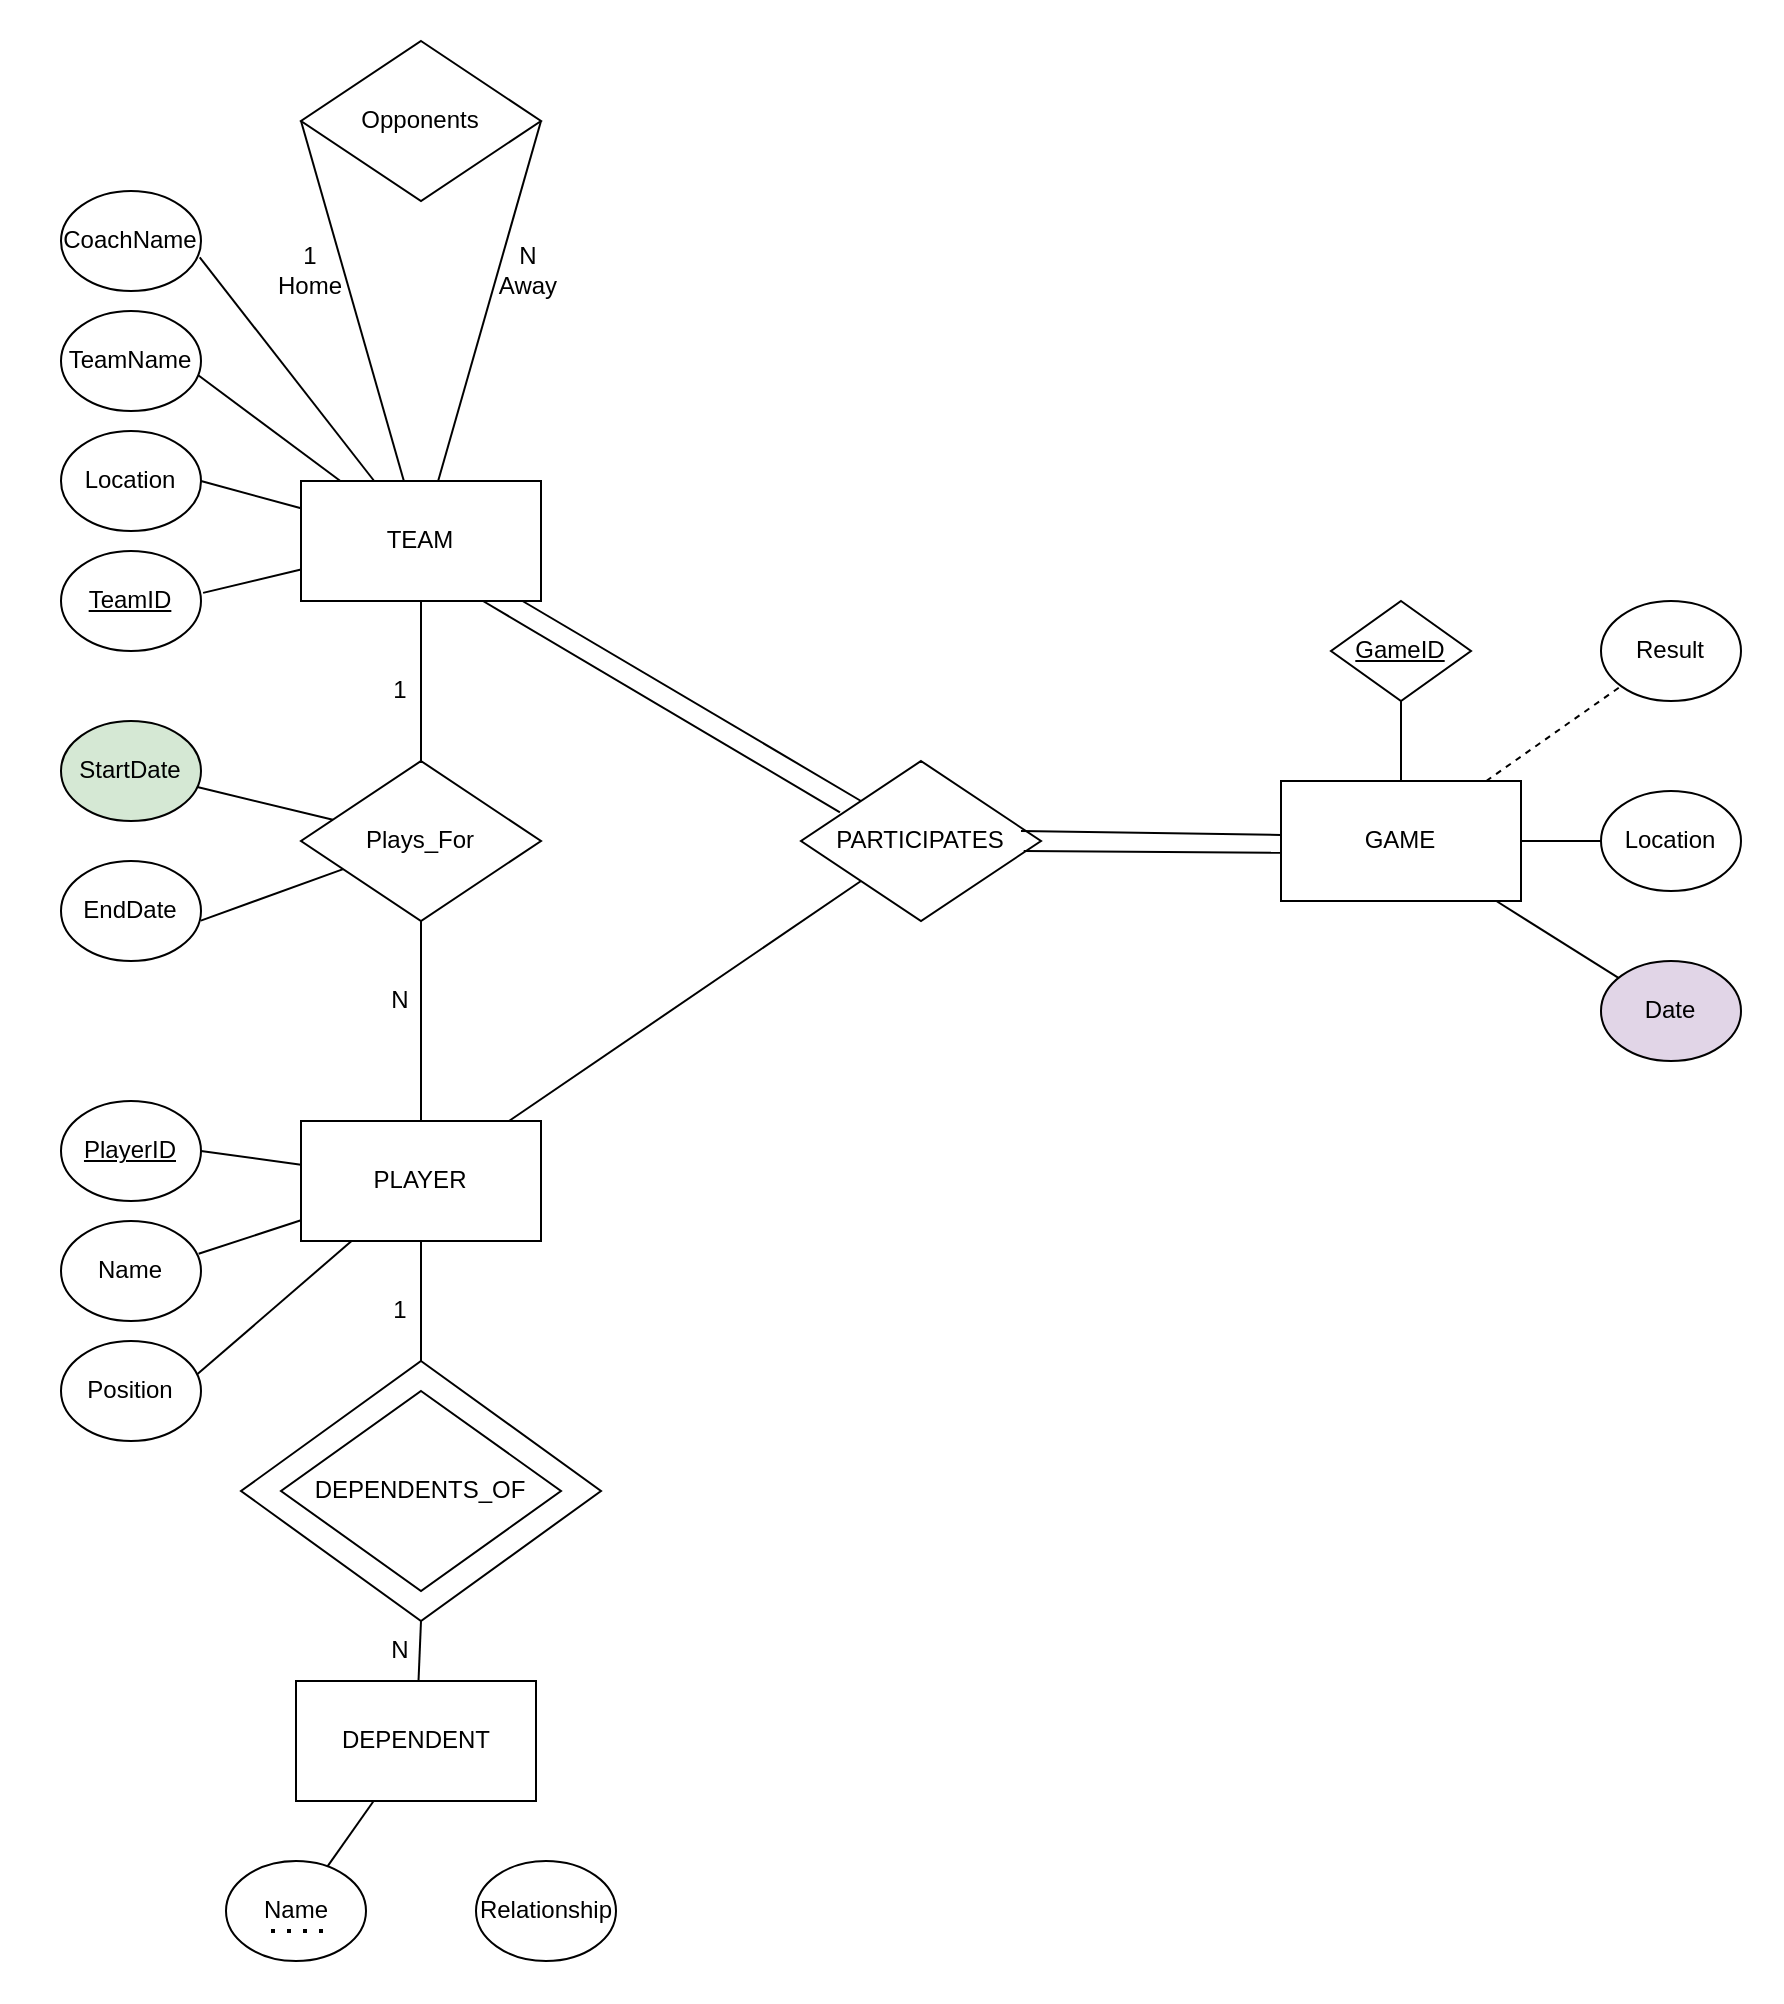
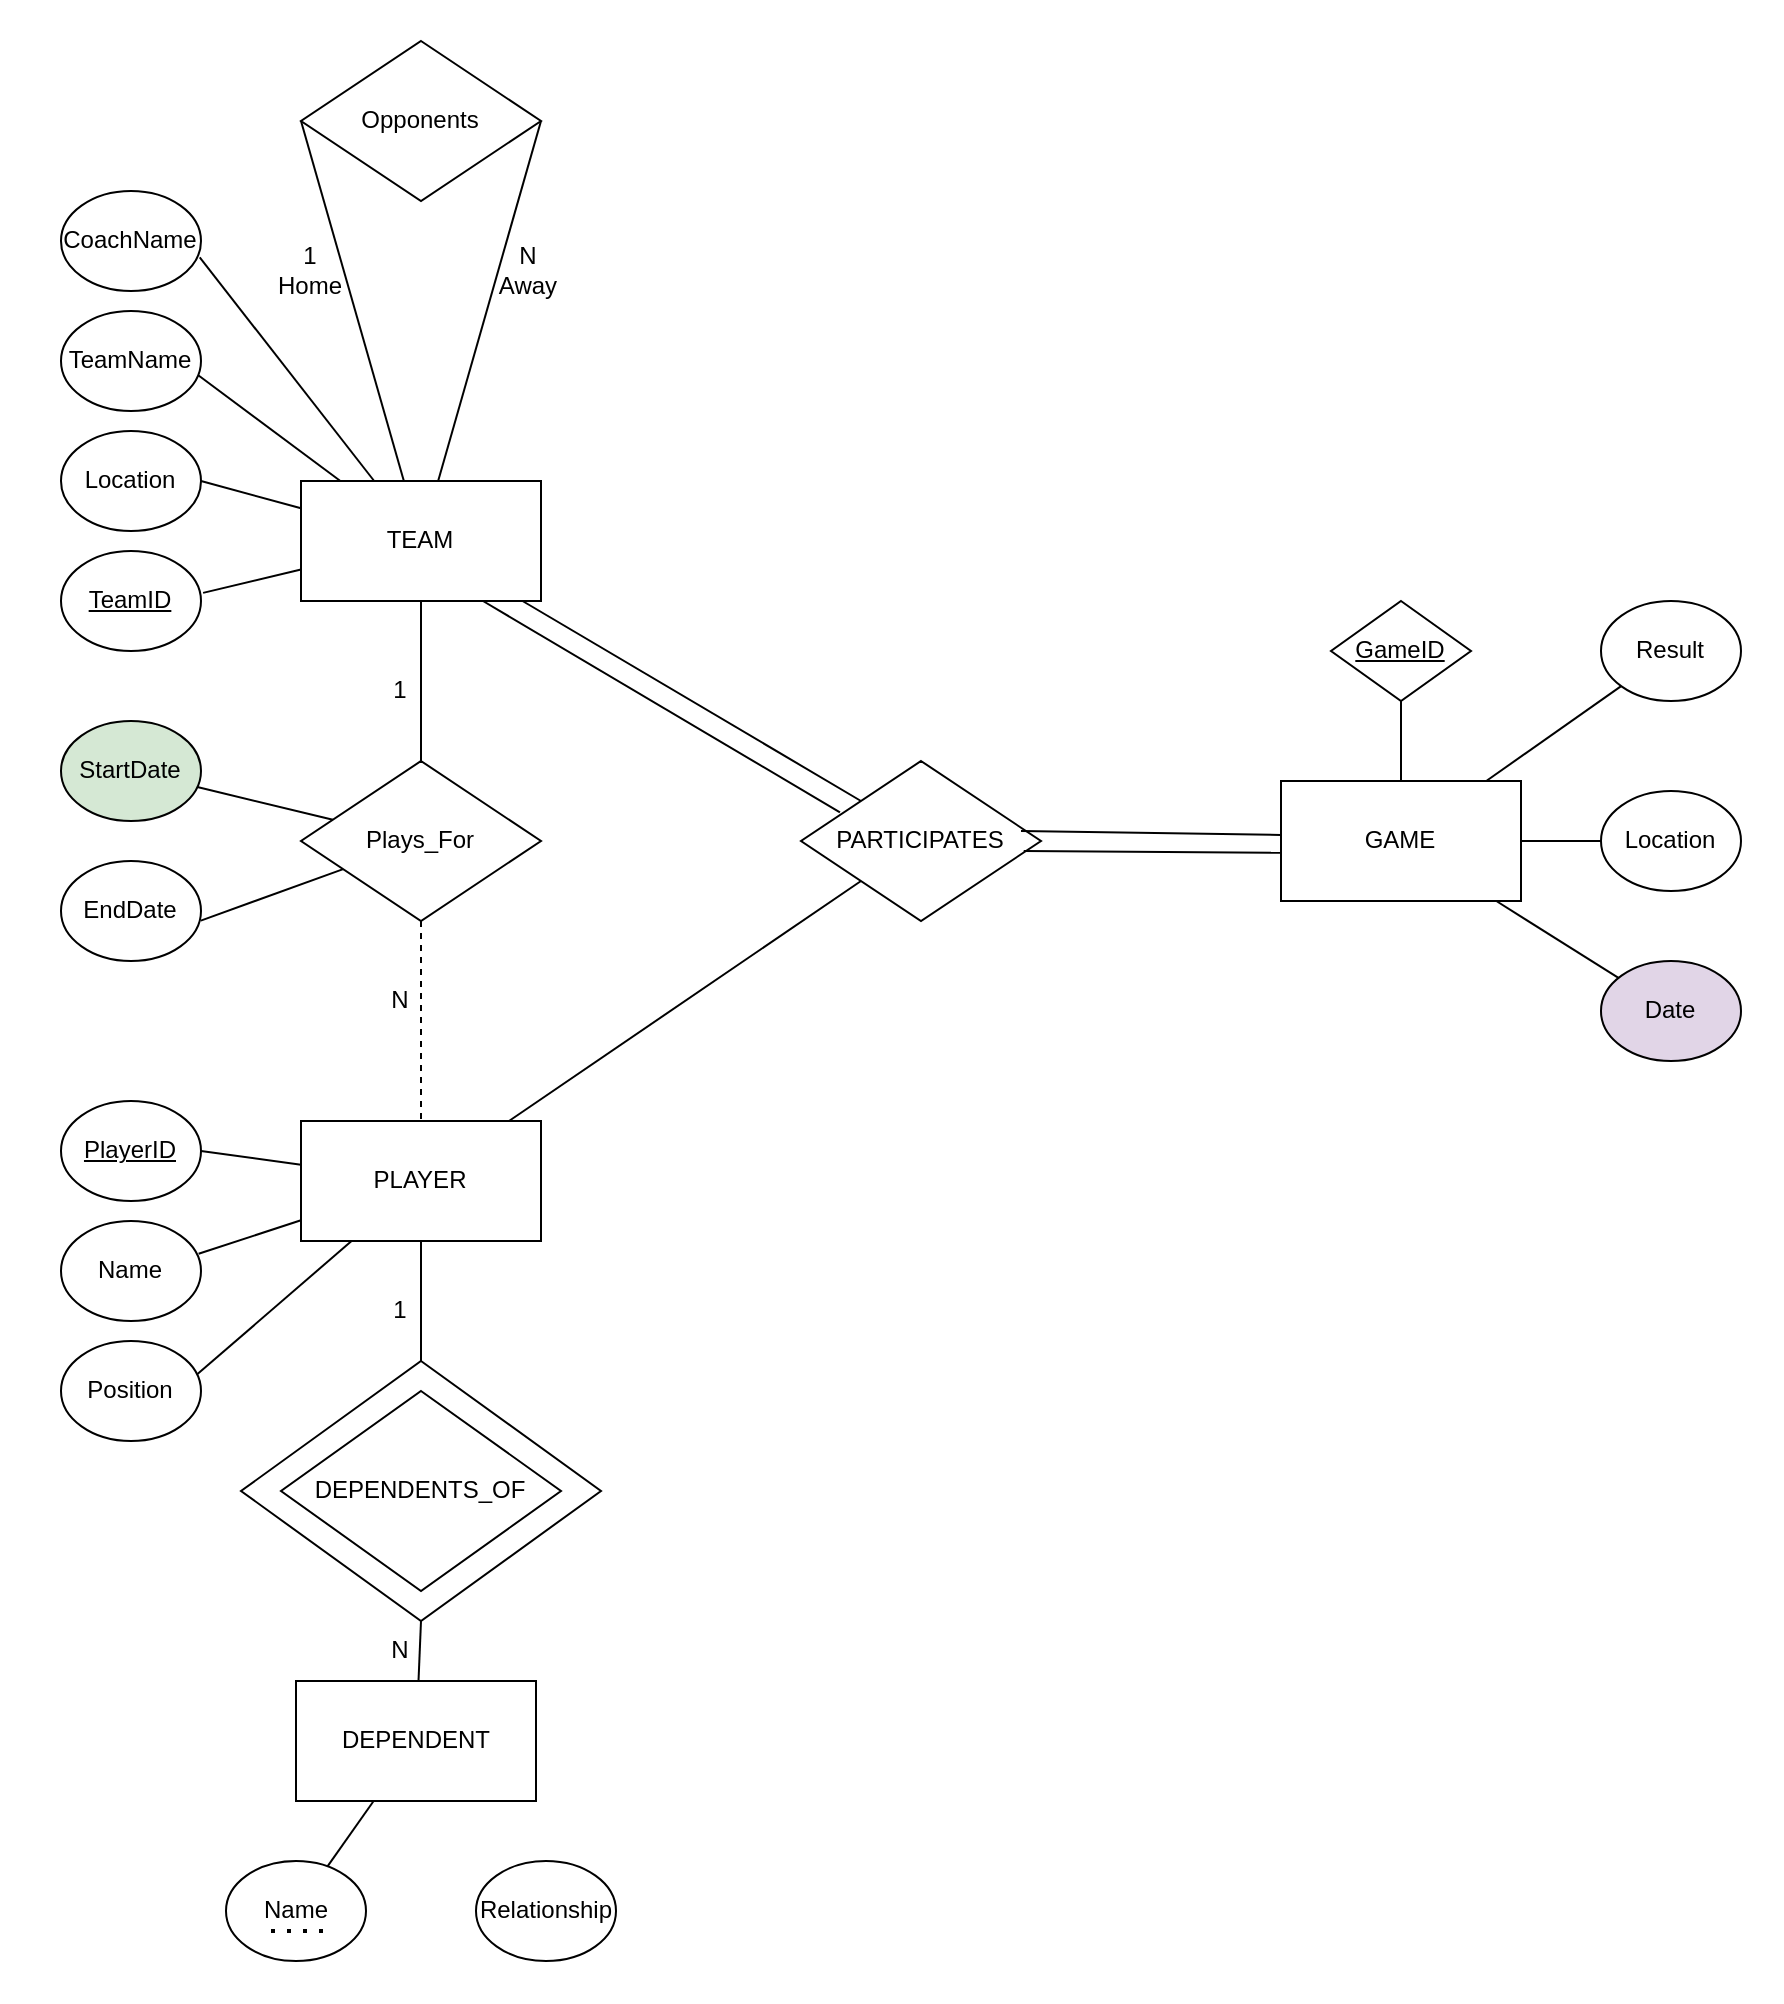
edge "Result" -- "GAME": style dashed -> solid
edge "Plays_For" -- "PLAYER": style solid -> dashed
